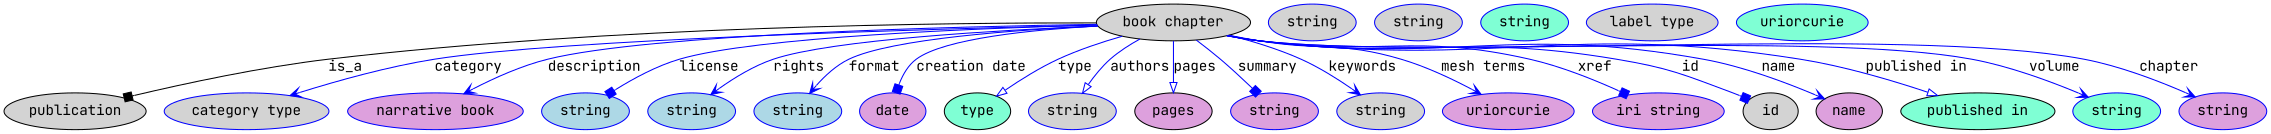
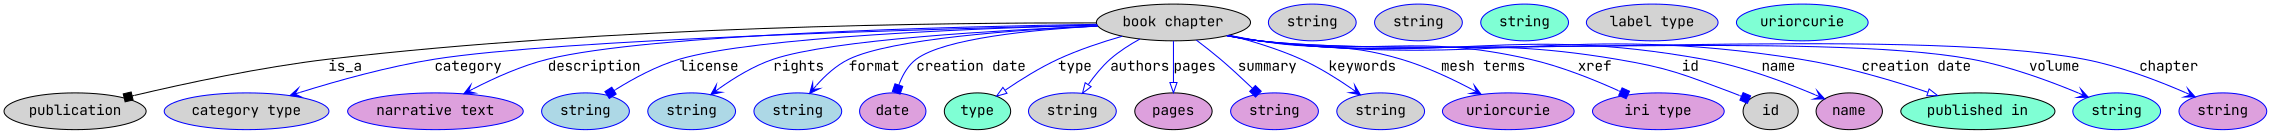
edge "book chapter" -> "published in": label "published in" -> "creation date"
node "narrative book": label "narrative book" -> "narrative text"
node "iri string": label "iri string" -> "iri type"
